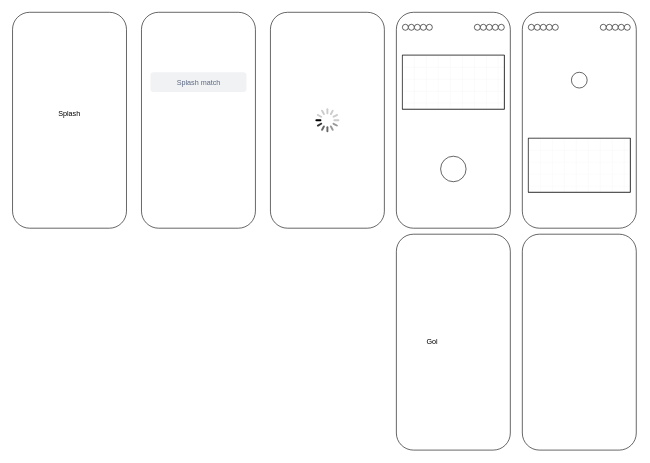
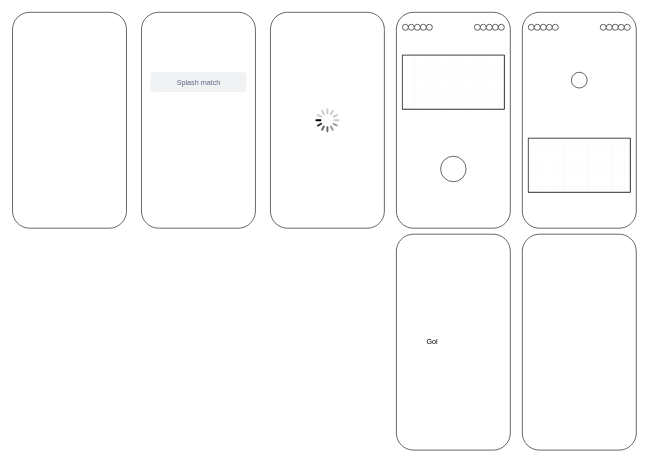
node "Splash": removed
